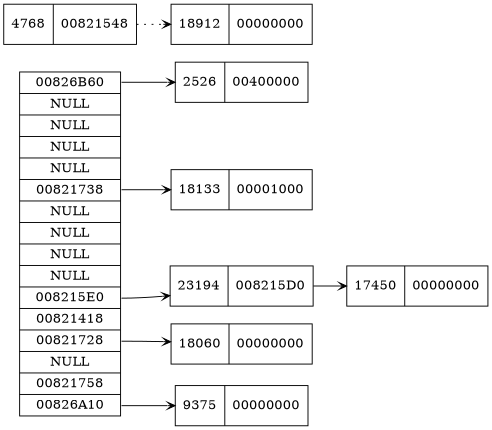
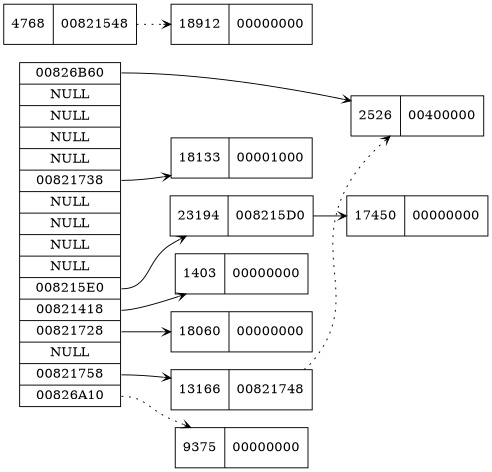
node "1403": added
node "13166": added
edge "00826B60" -> "9375": style solid -> dotted
